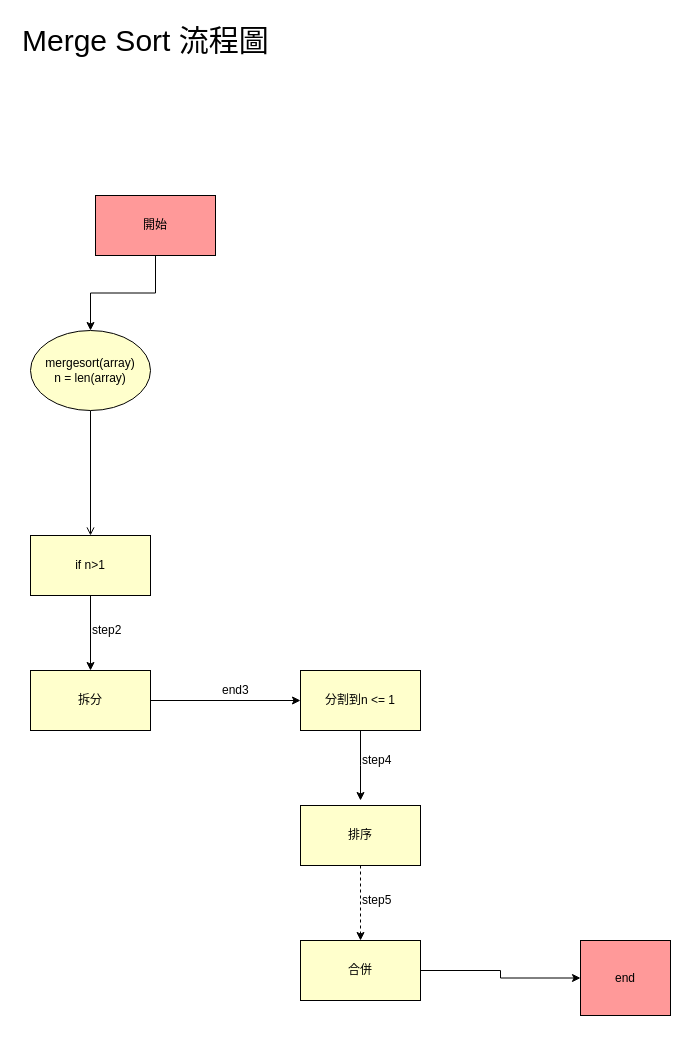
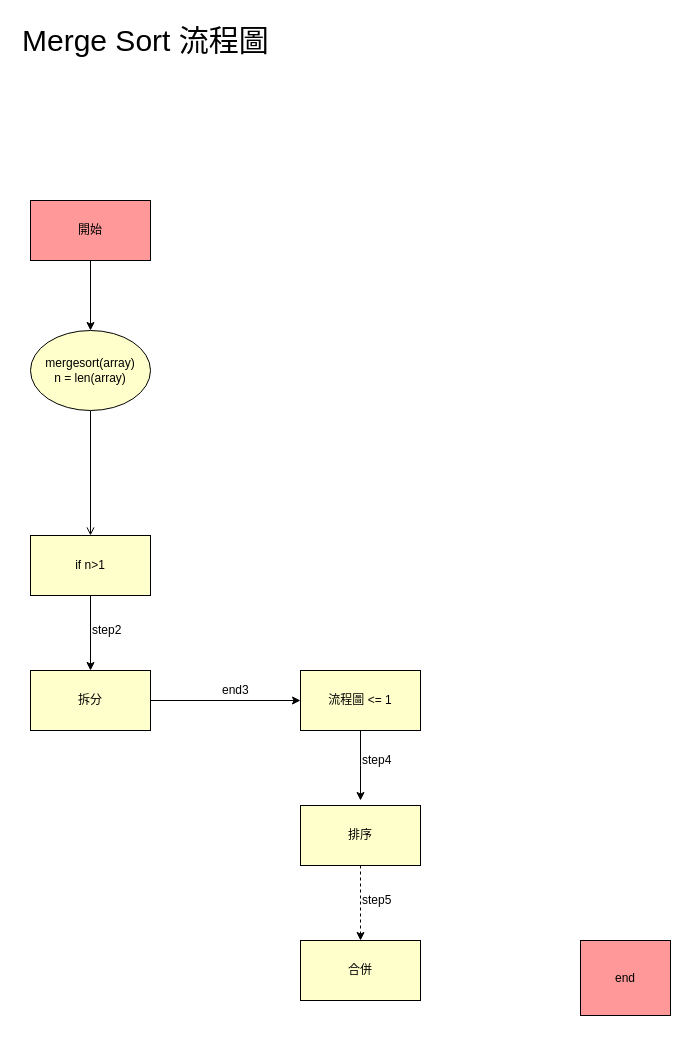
node "開始": moved (156, 226) -> (91, 231)
node "分割到n <= 1": label "分割到n <= 1" -> "流程圖 <= 1"
edge "合併" -> "end": removed
